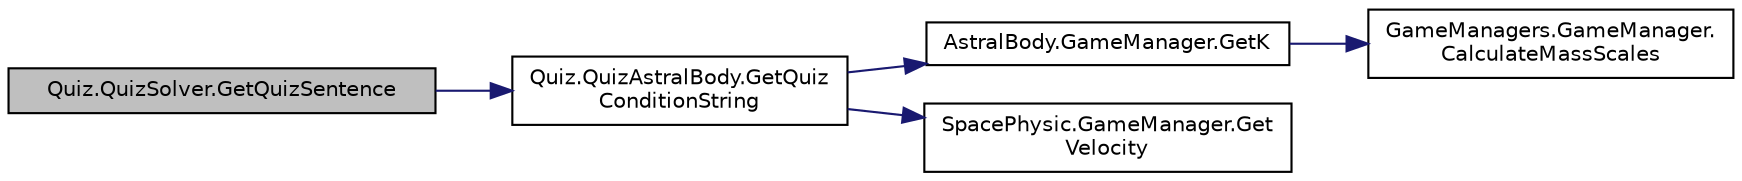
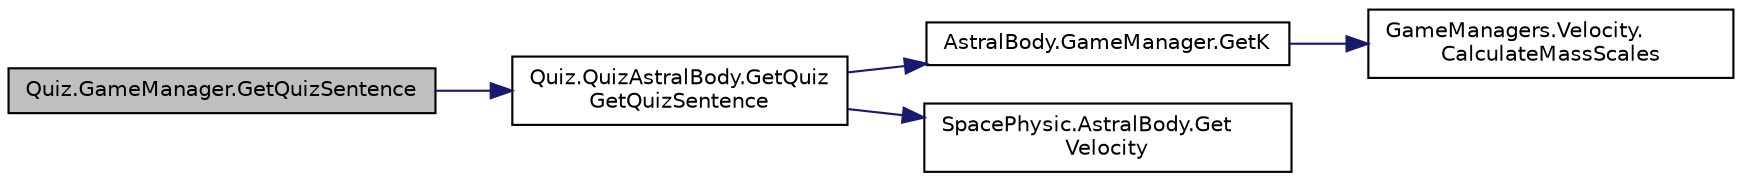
node "GameManagers.GameManager. CalculateMassScales": label "GameManagers.GameManager. CalculateMassScales" -> "GameManagers.Velocity. CalculateMassScales"
node "Quiz.QuizSolver.GetQuizSentence": label "Quiz.QuizSolver.GetQuizSentence" -> "Quiz.GameManager.GetQuizSentence"
node "Quiz.QuizAstralBody.GetQuiz ConditionString": label "Quiz.QuizAstralBody.GetQuiz ConditionString" -> "Quiz.QuizAstralBody.GetQuiz GetQuizSentence"
node "SpacePhysic.GameManager.Get Velocity": label "SpacePhysic.GameManager.Get Velocity" -> "SpacePhysic.AstralBody.Get Velocity"
